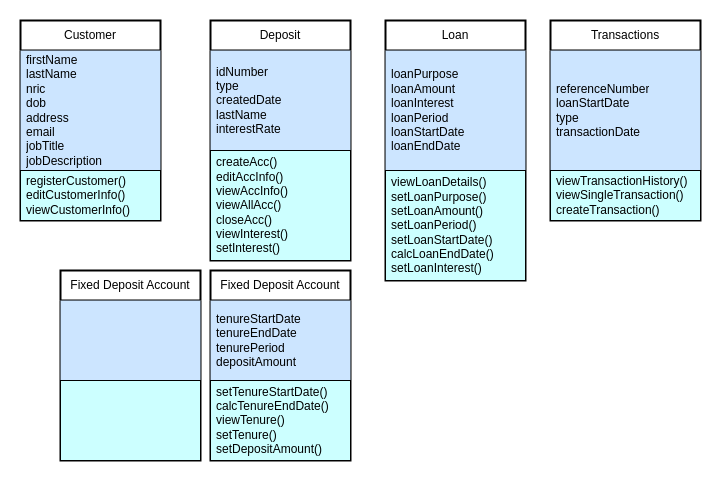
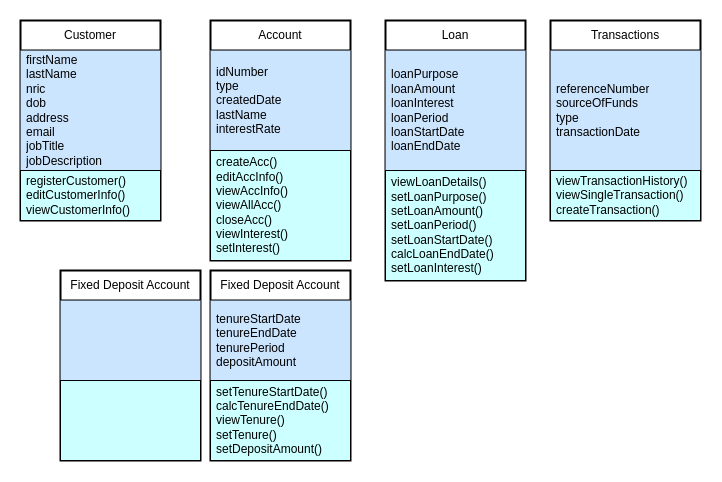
node "Deposit": label "Deposit" -> "Account"
node "referenceNumber loanStartDate type transactionDate": label "referenceNumber loanStartDate type transactionDate" -> "referenceNumber sourceOfFunds type transactionDate"
